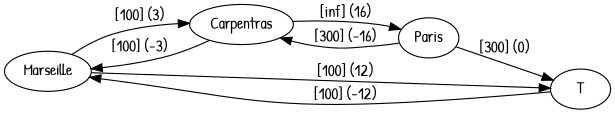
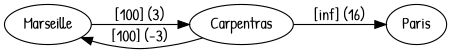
edge "Paris" -> "Carpentras": removed, label "[300] (-16)"
node "T": removed
